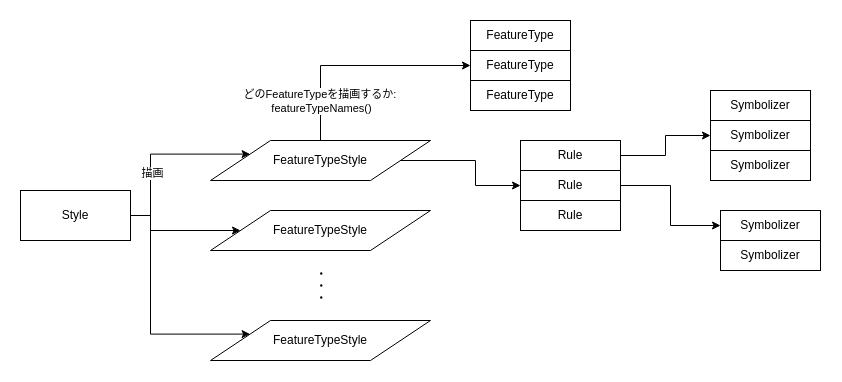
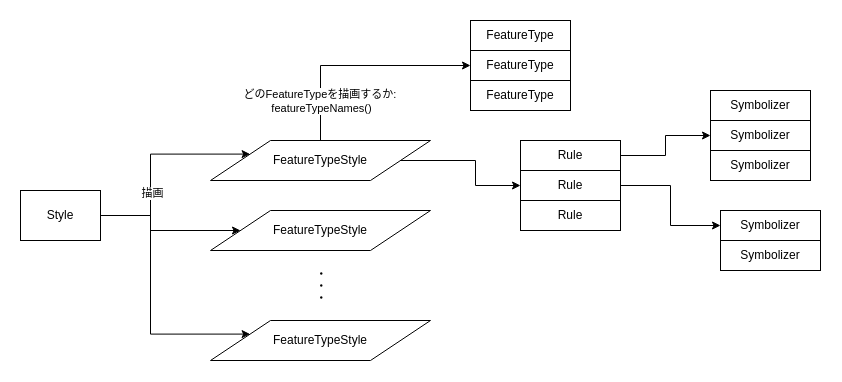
node "Style": size 110x50 -> 80x50
